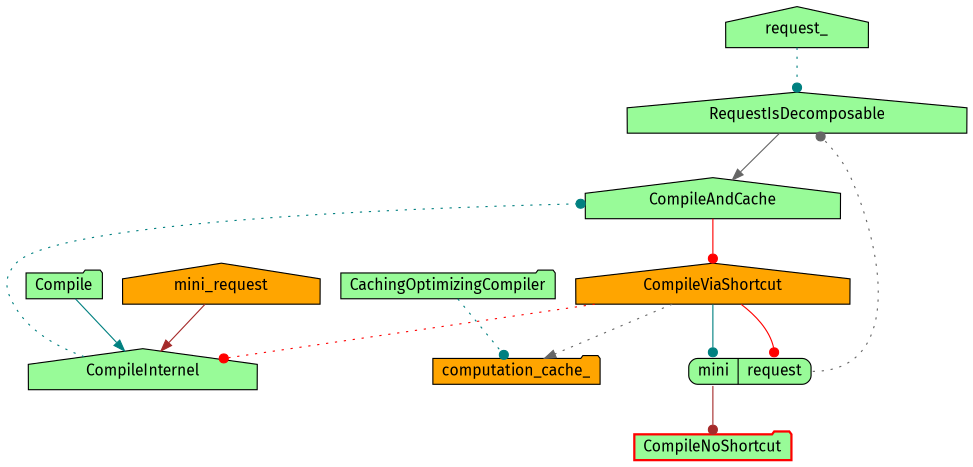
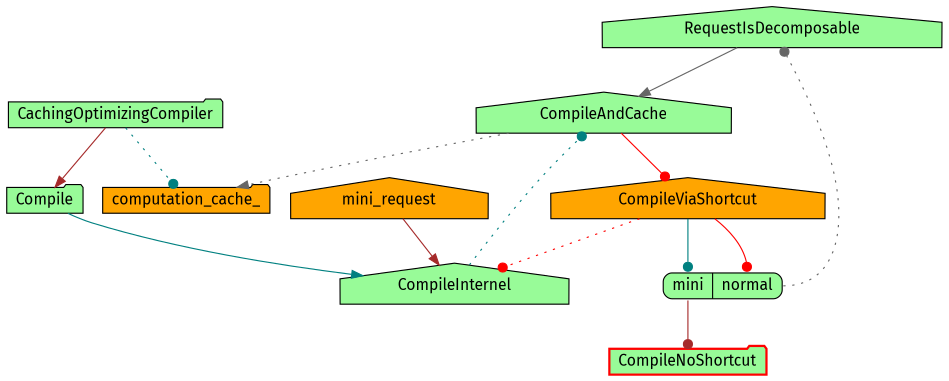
node "request_": removed
edge "CachingOptimizingCompiler" -> "Compile": added
edge "CompileViaShortcut" -> "computation_cache_": now "CompileAndCache" -> "computation_cache_"
node "mini": text "request" -> "normal"
